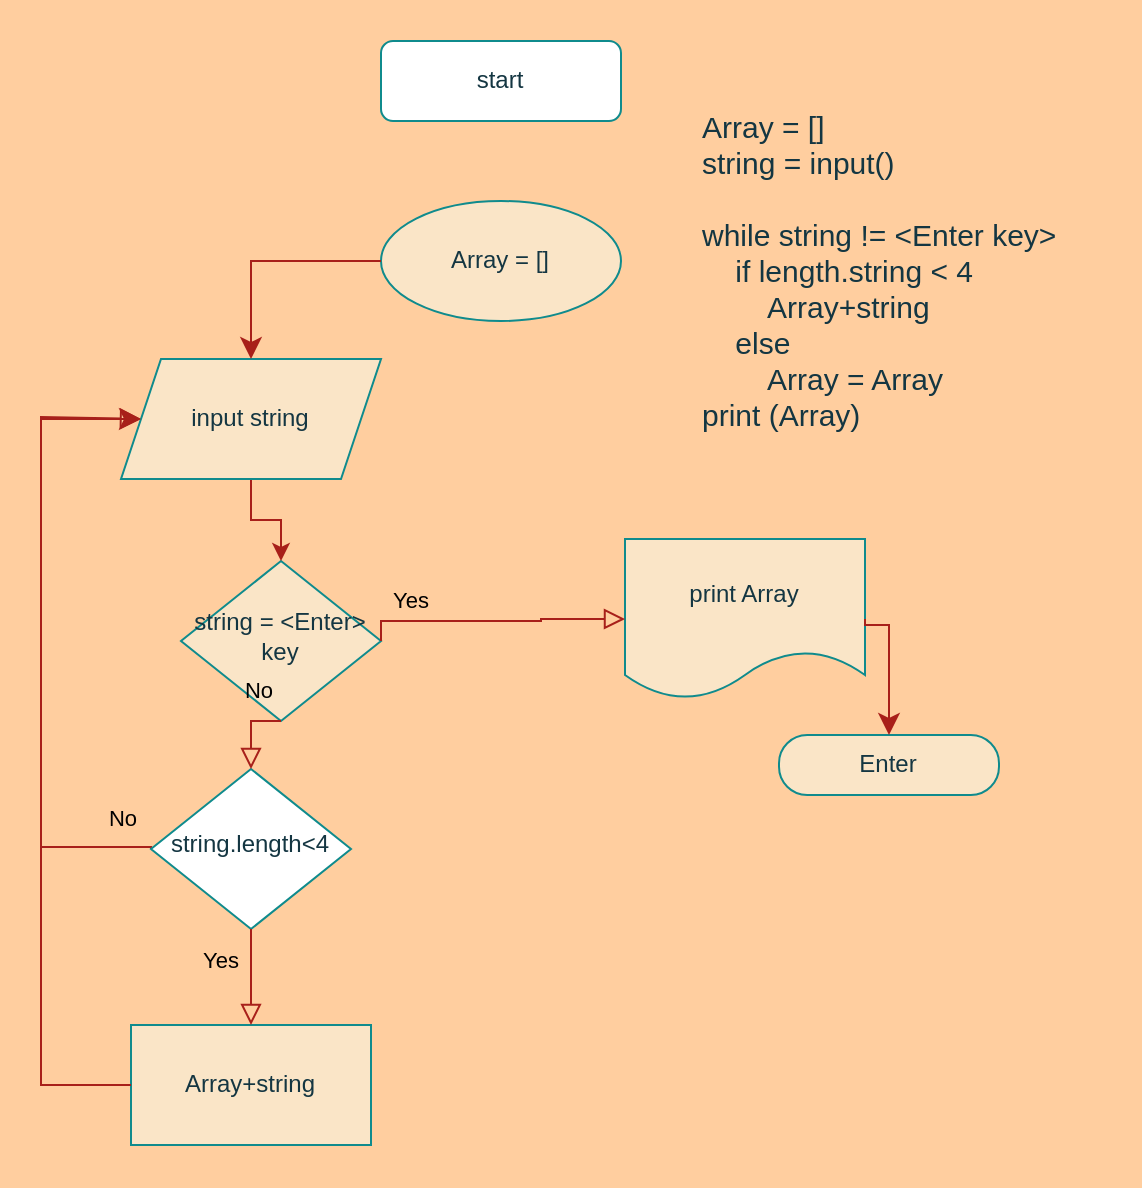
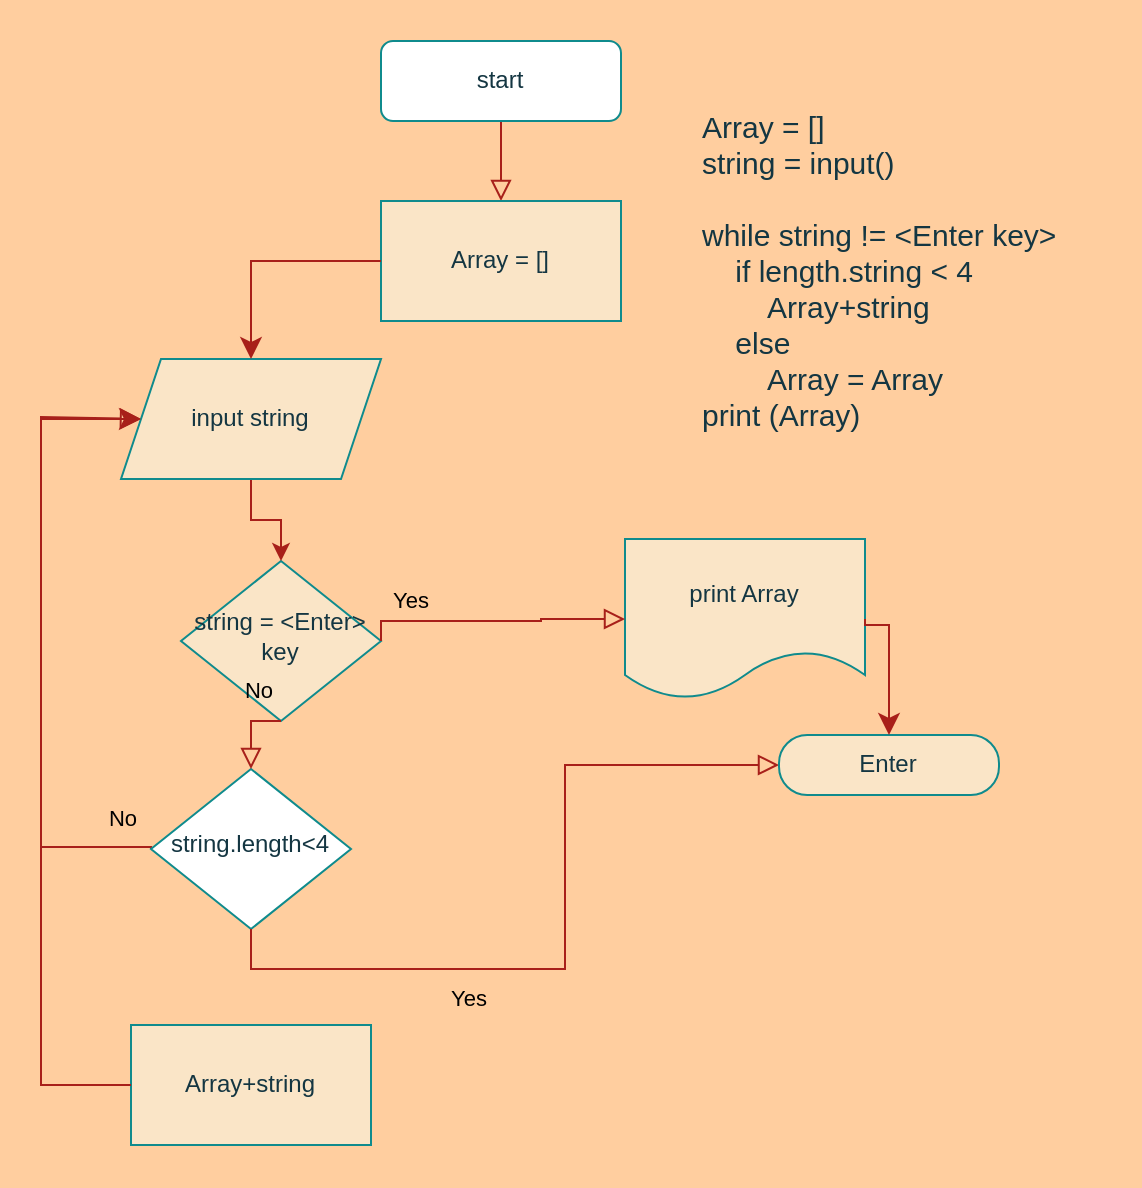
edge "start" -> "Array = []": added
node "Array = []": shape ellipse -> rectangle
edge "string.length<4" -> "Array+string": now "string.length<4" -> "Enter"
